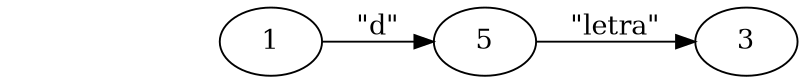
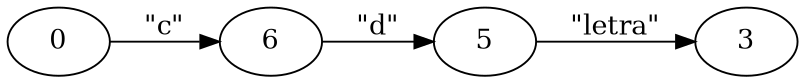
node "0": added
node "1": label "1" -> "6"
